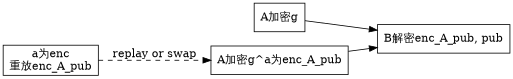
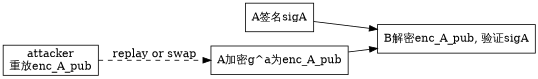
node "A加密g": label "A加密g" -> "A签名sigA"
node "B解密enc_A_pub, pub": label "B解密enc_A_pub, pub" -> "B解密enc_A_pub, 验证sigA"
node "a为enc 重放enc_A_pub": label "a为enc 重放enc_A_pub" -> "attacker 重放enc_A_pub"
